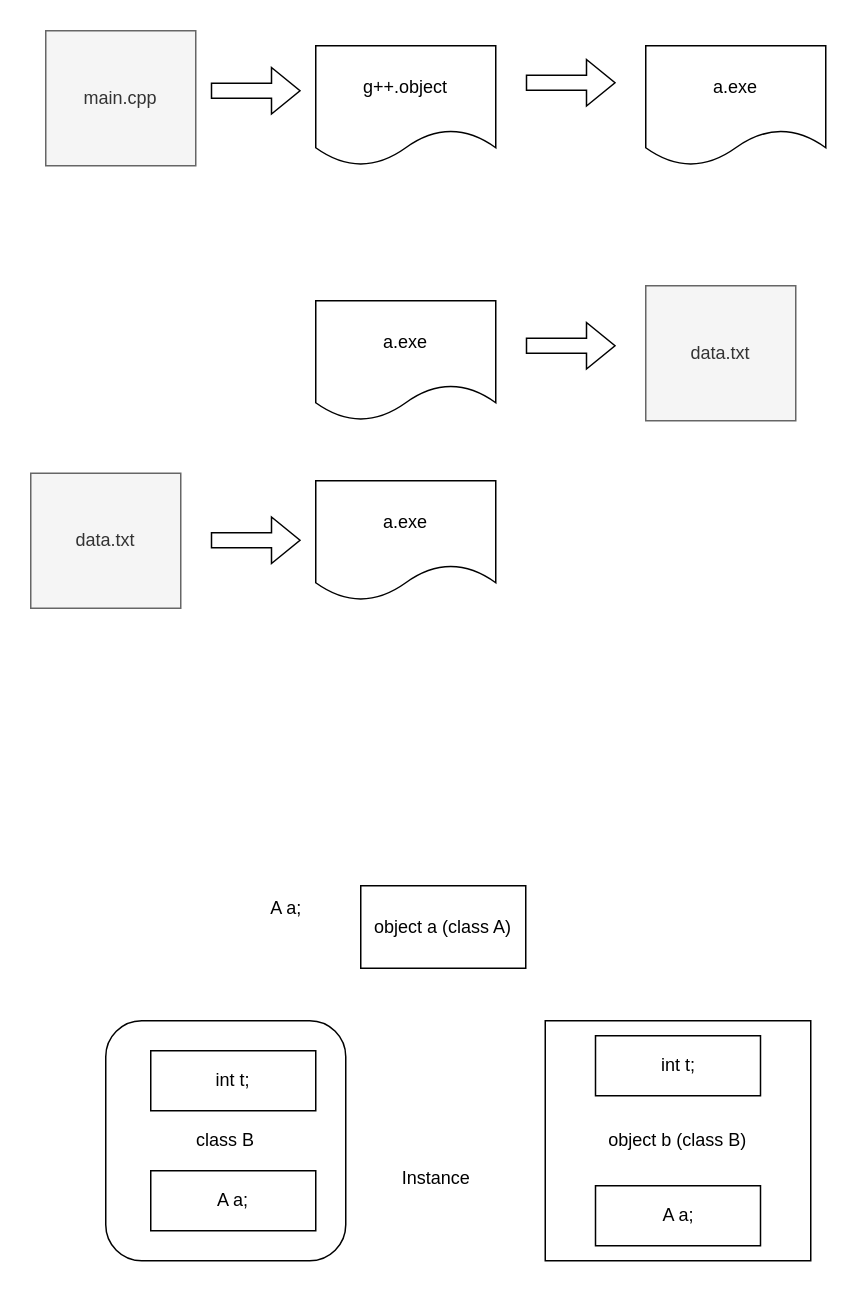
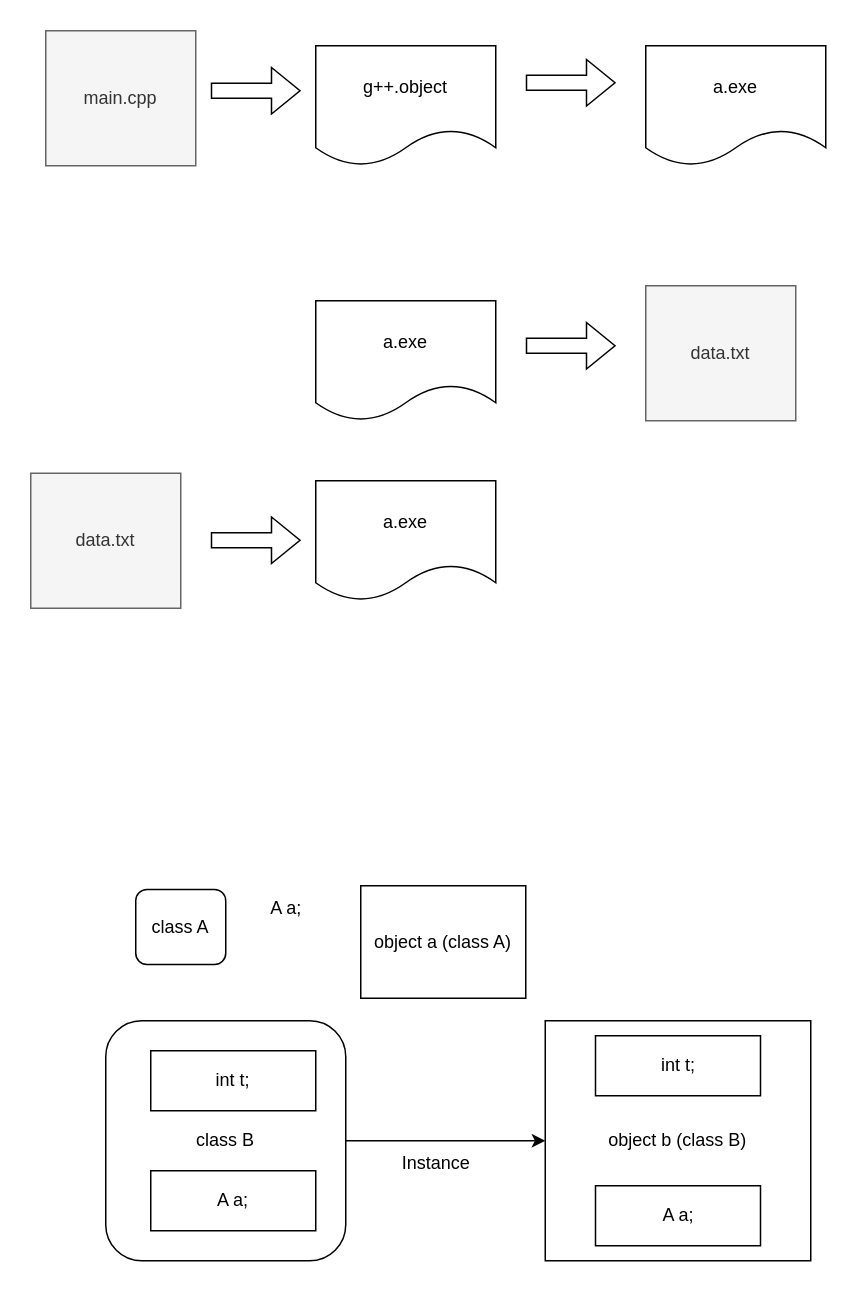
node "class A": added
node "object a (class A)": size 165x83 -> 165x113
edge "class B" -> "object b (class B)": added
node "Instance": moved (436, 1178) -> (436, 1163)
